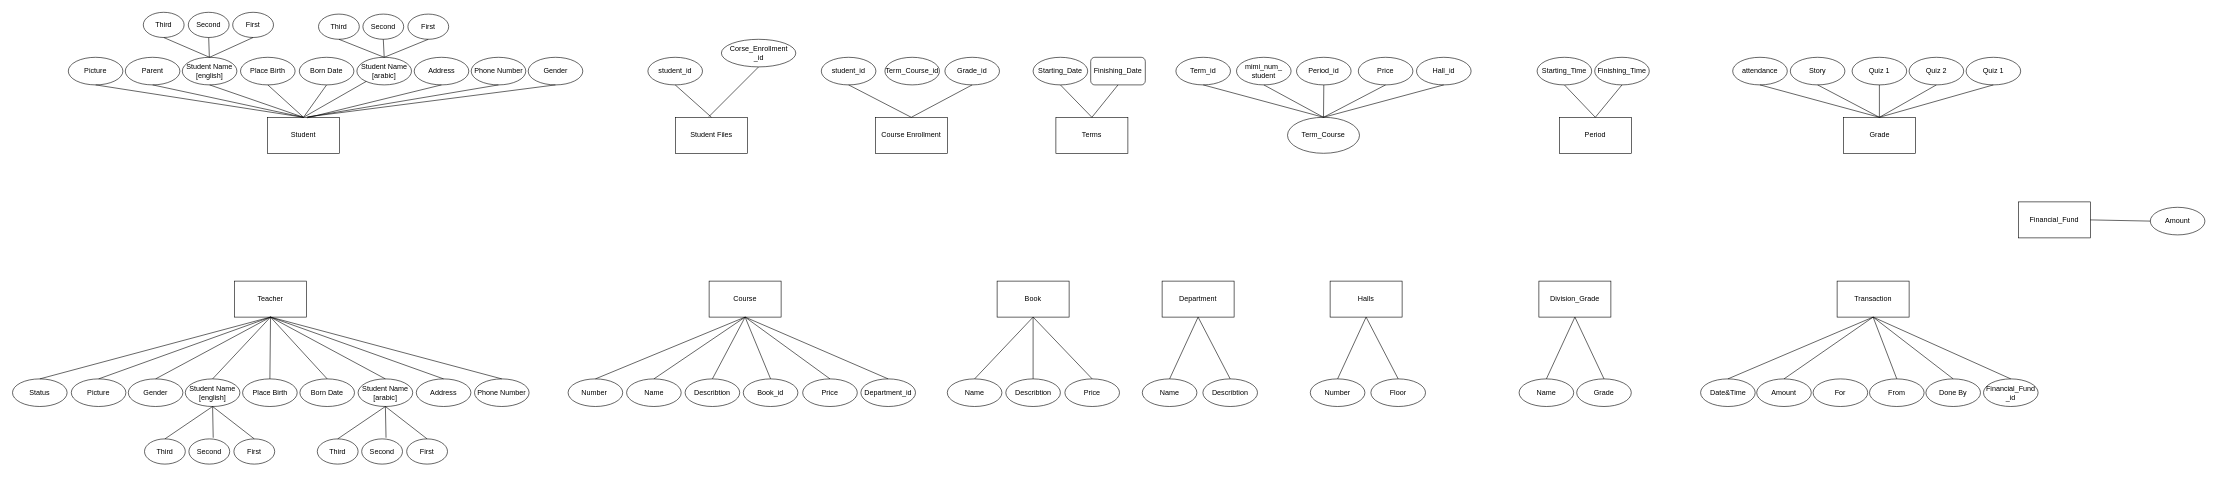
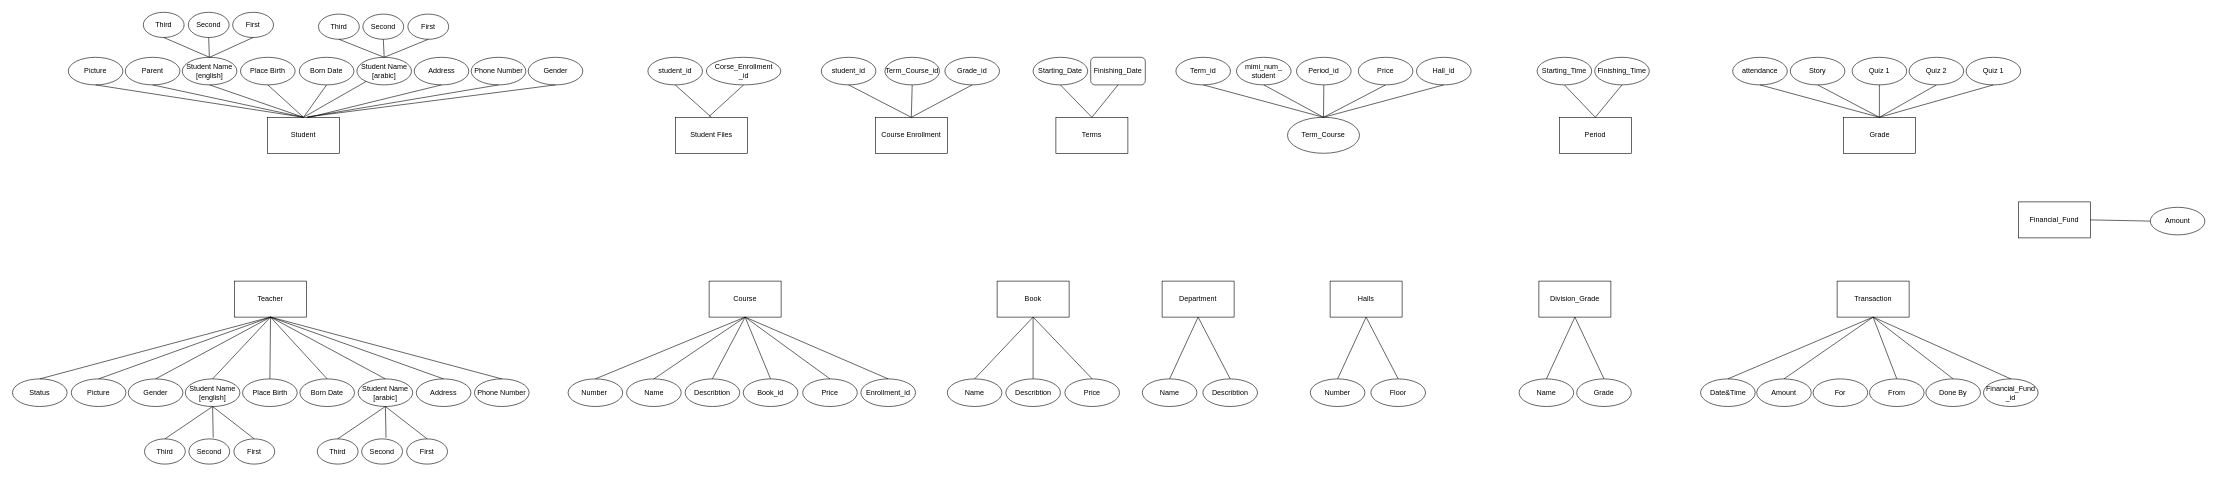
node "Corse_Enrollment _id": moved (758, 53) -> (743, 71)
edge "Term_Course_id" -- "Course Enrollment": added
node "Department_id": label "Department_id" -> "Enrollment_id"
